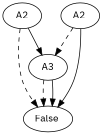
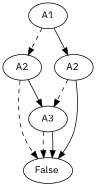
node "A1": added
